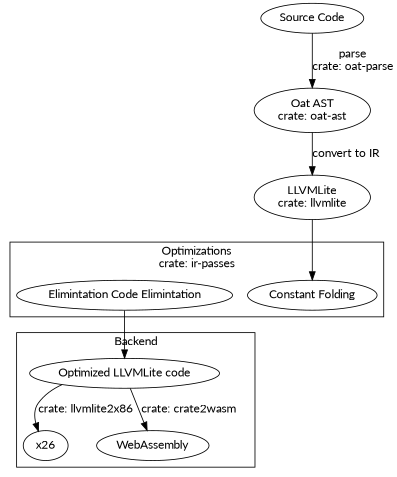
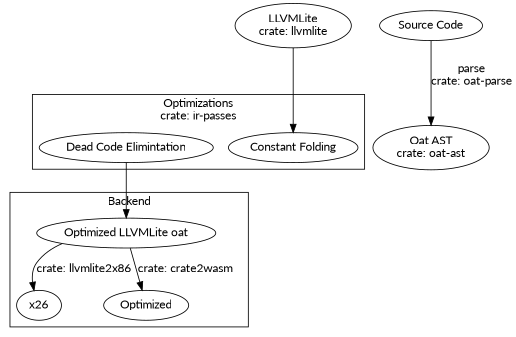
edge "Oat AST crate: oat-ast" -> "LLVMLite crate: llvmlite": removed, label "convert to IR"
node "Elimintation Code Elimintation": label "Elimintation Code Elimintation" -> "Dead Code Elimintation"
node "Optimized LLVMLite code": label "Optimized LLVMLite code" -> "Optimized LLVMLite oat"
node "WebAssembly": label "WebAssembly" -> "Optimized"
